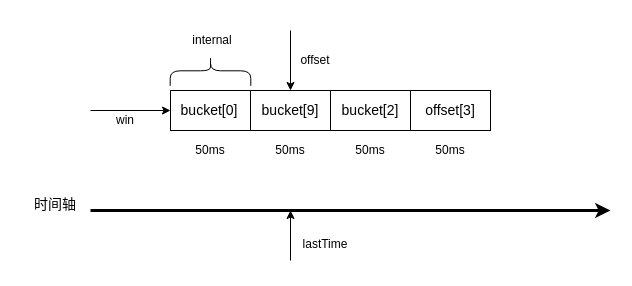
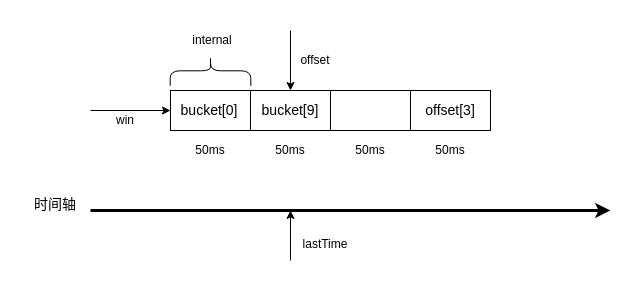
node "bucket[2]": removed
